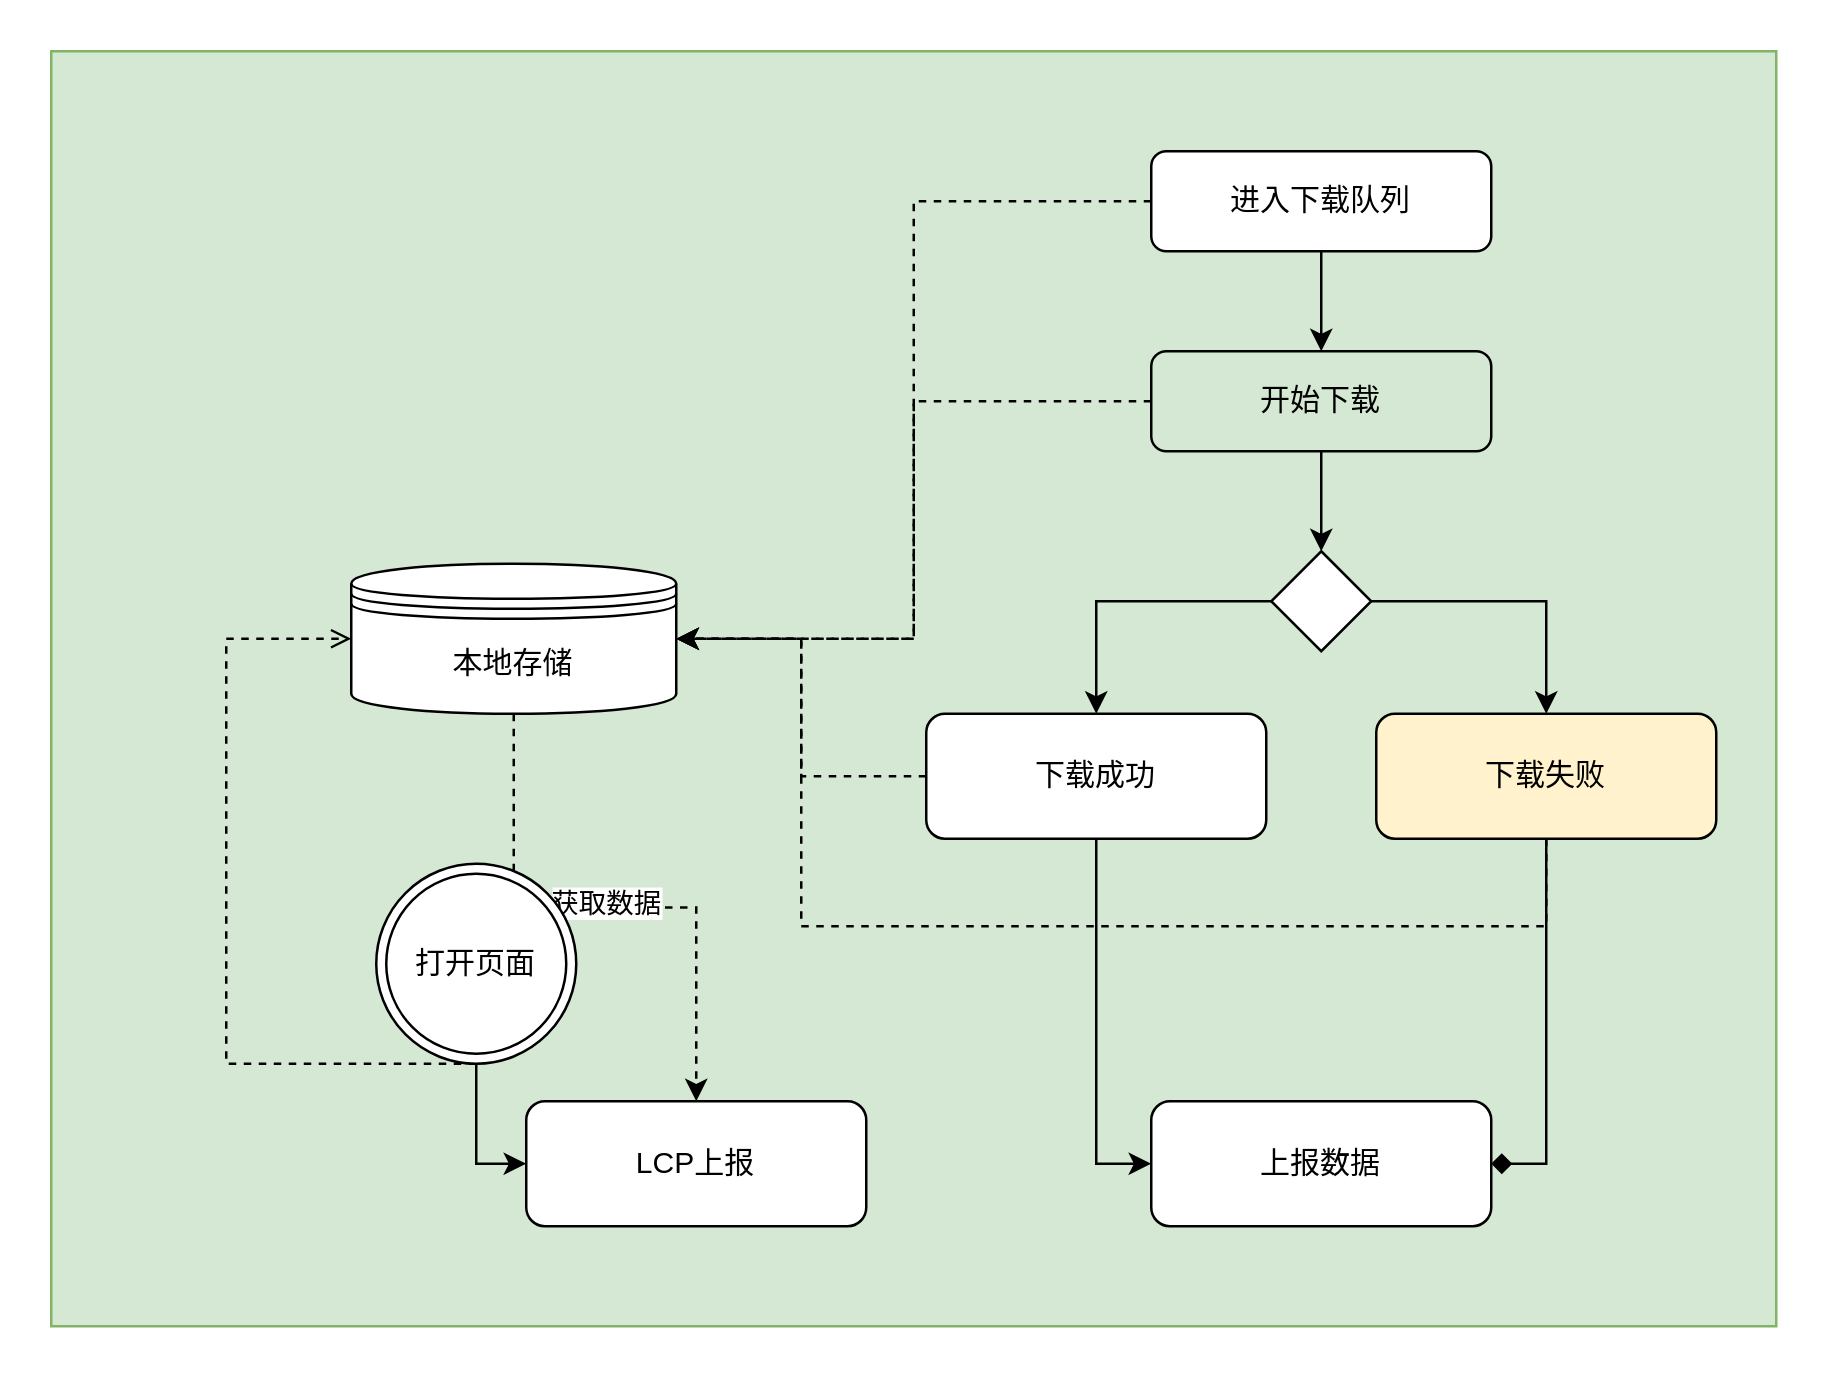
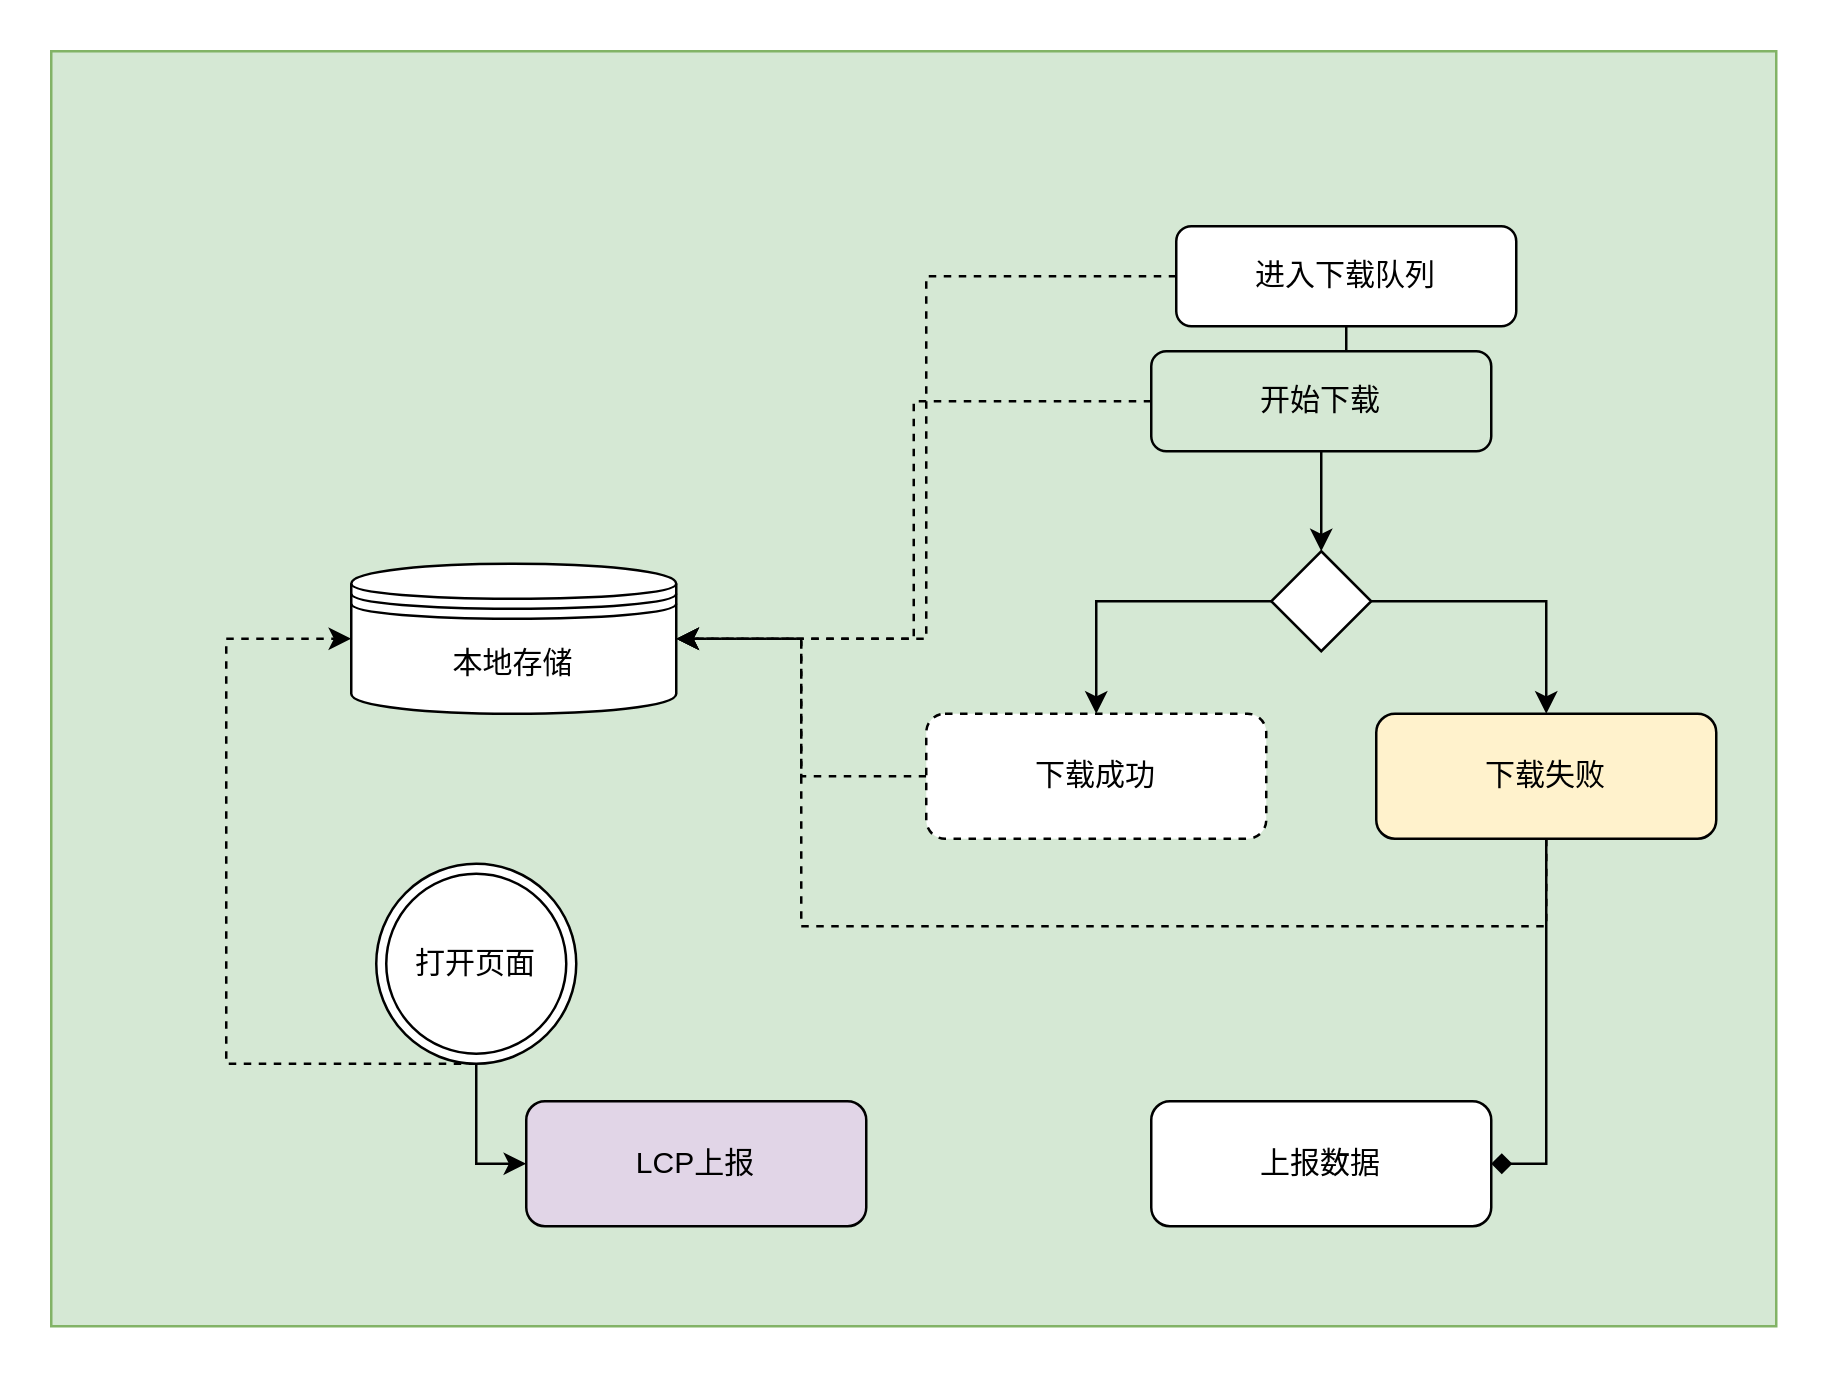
node "进入下载队列": moved (1321, 201) -> (1346, 276)
edge "打开页面" -> "本地存储": arrowhead open -> classic
node "下载成功": style solid -> dashed
edge "本地存储" -> "LCP上报": removed, label "获取数据"
edge "下载成功" -> "上报数据": removed
node "LCP上报": fillcolor #ffffff -> #e1d5e7
